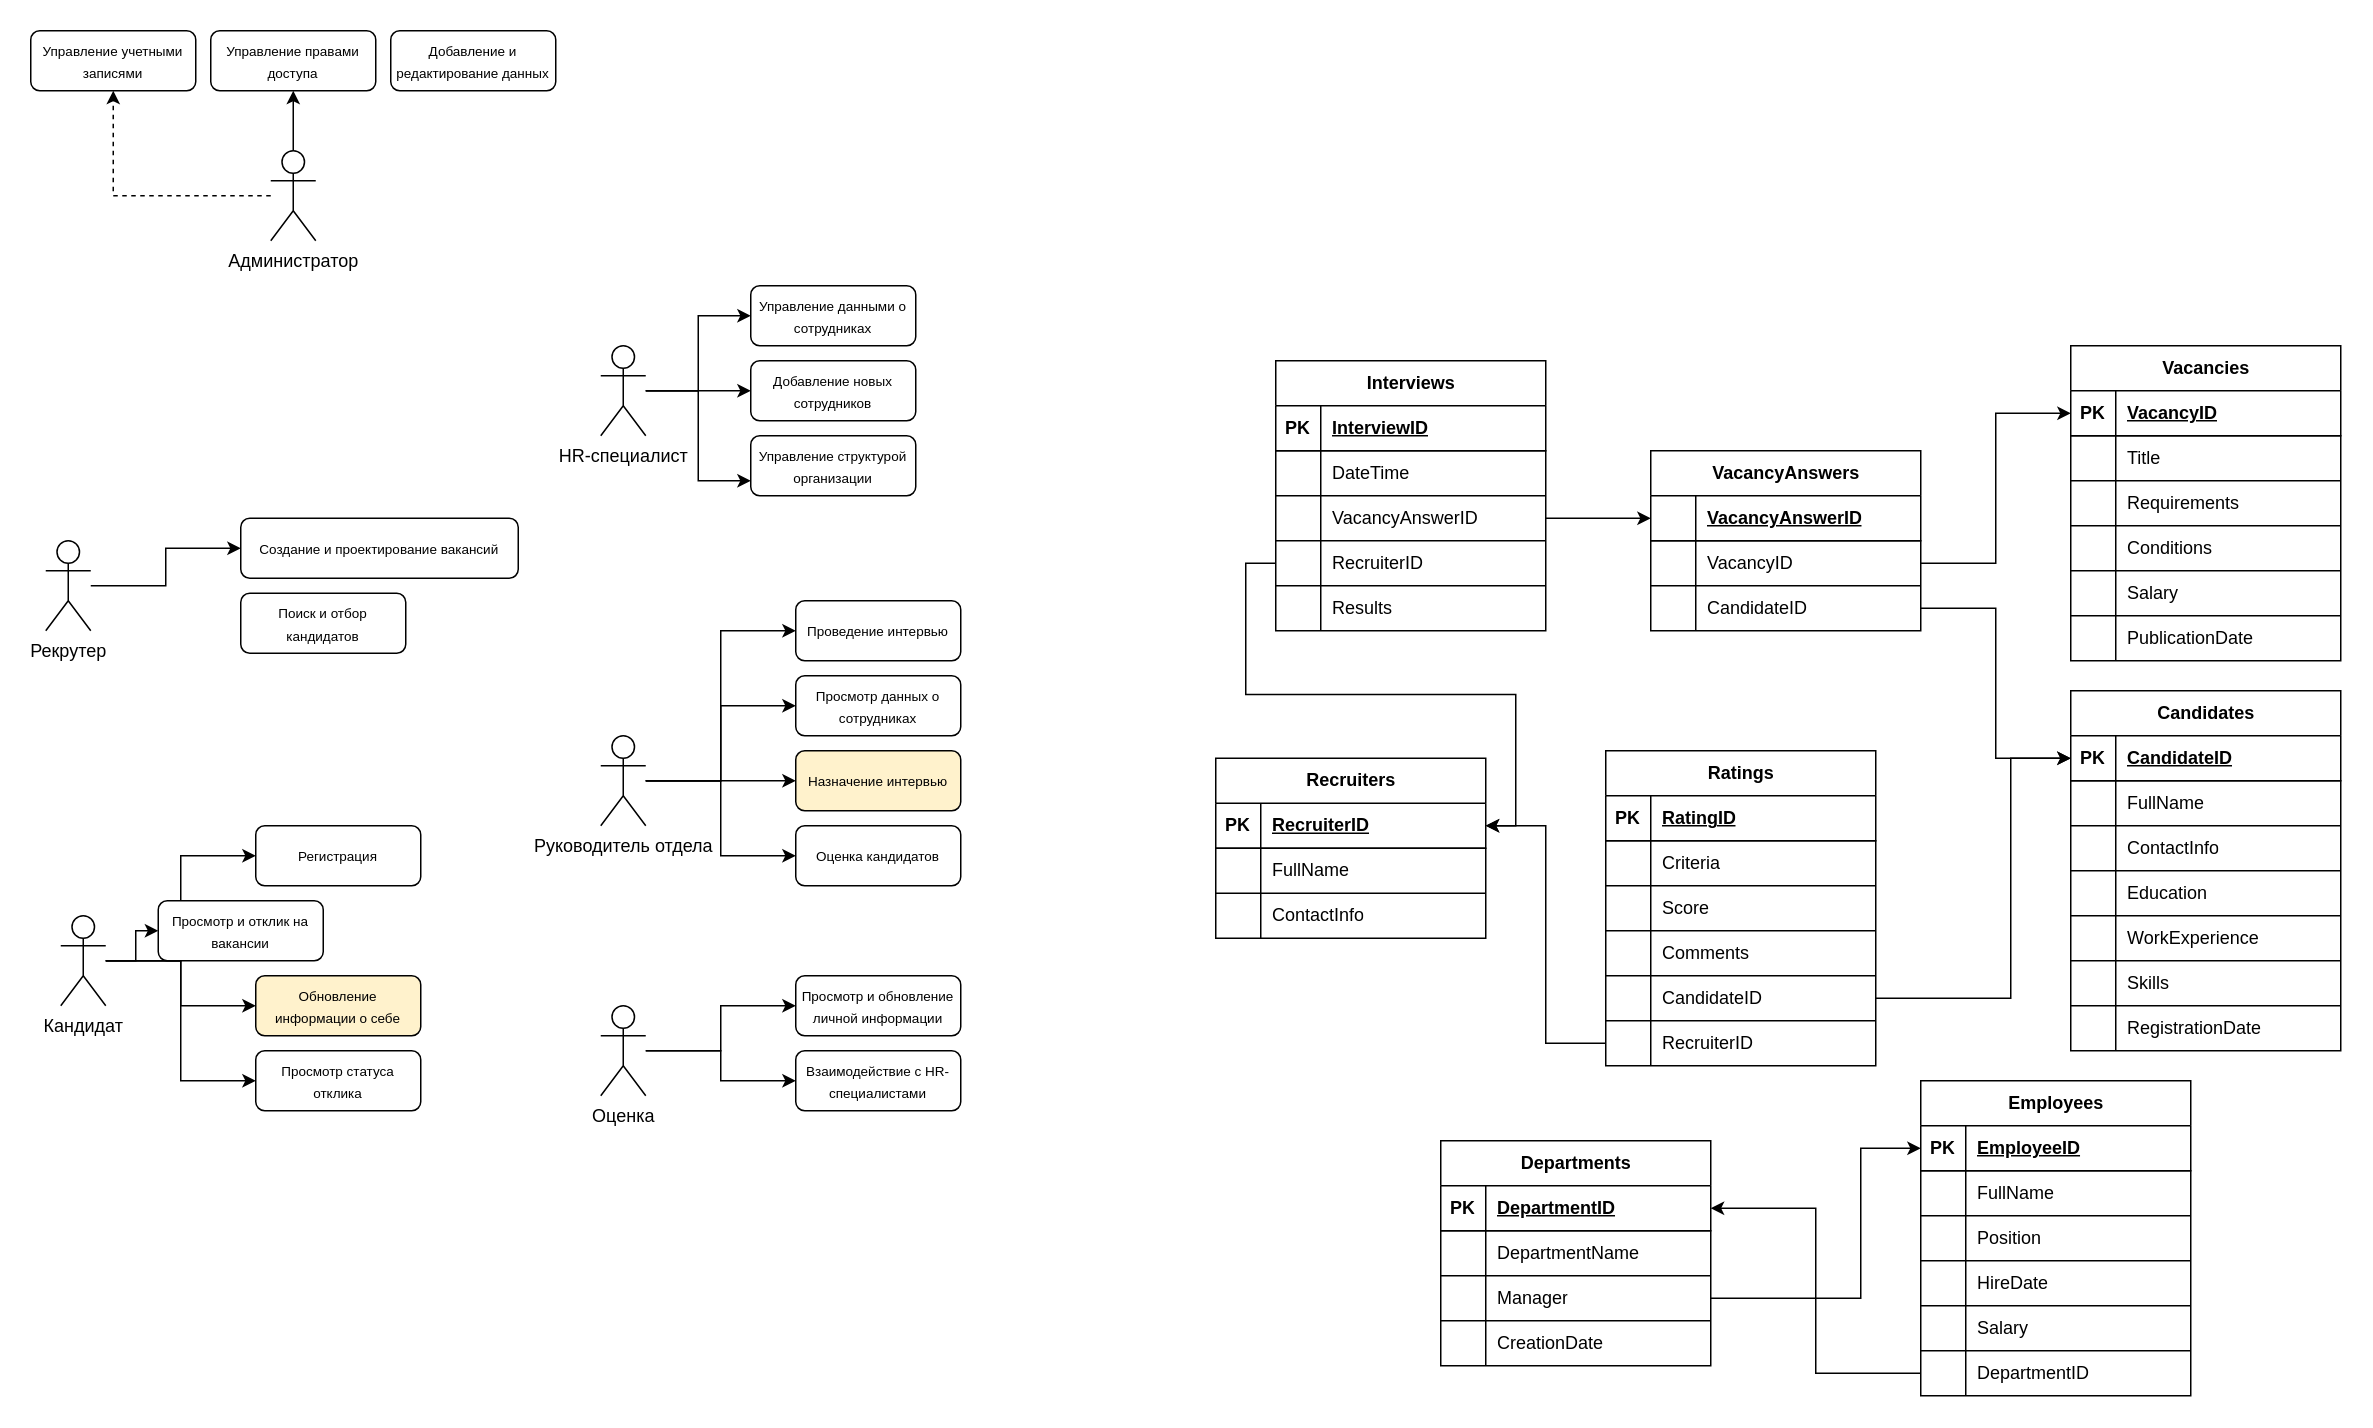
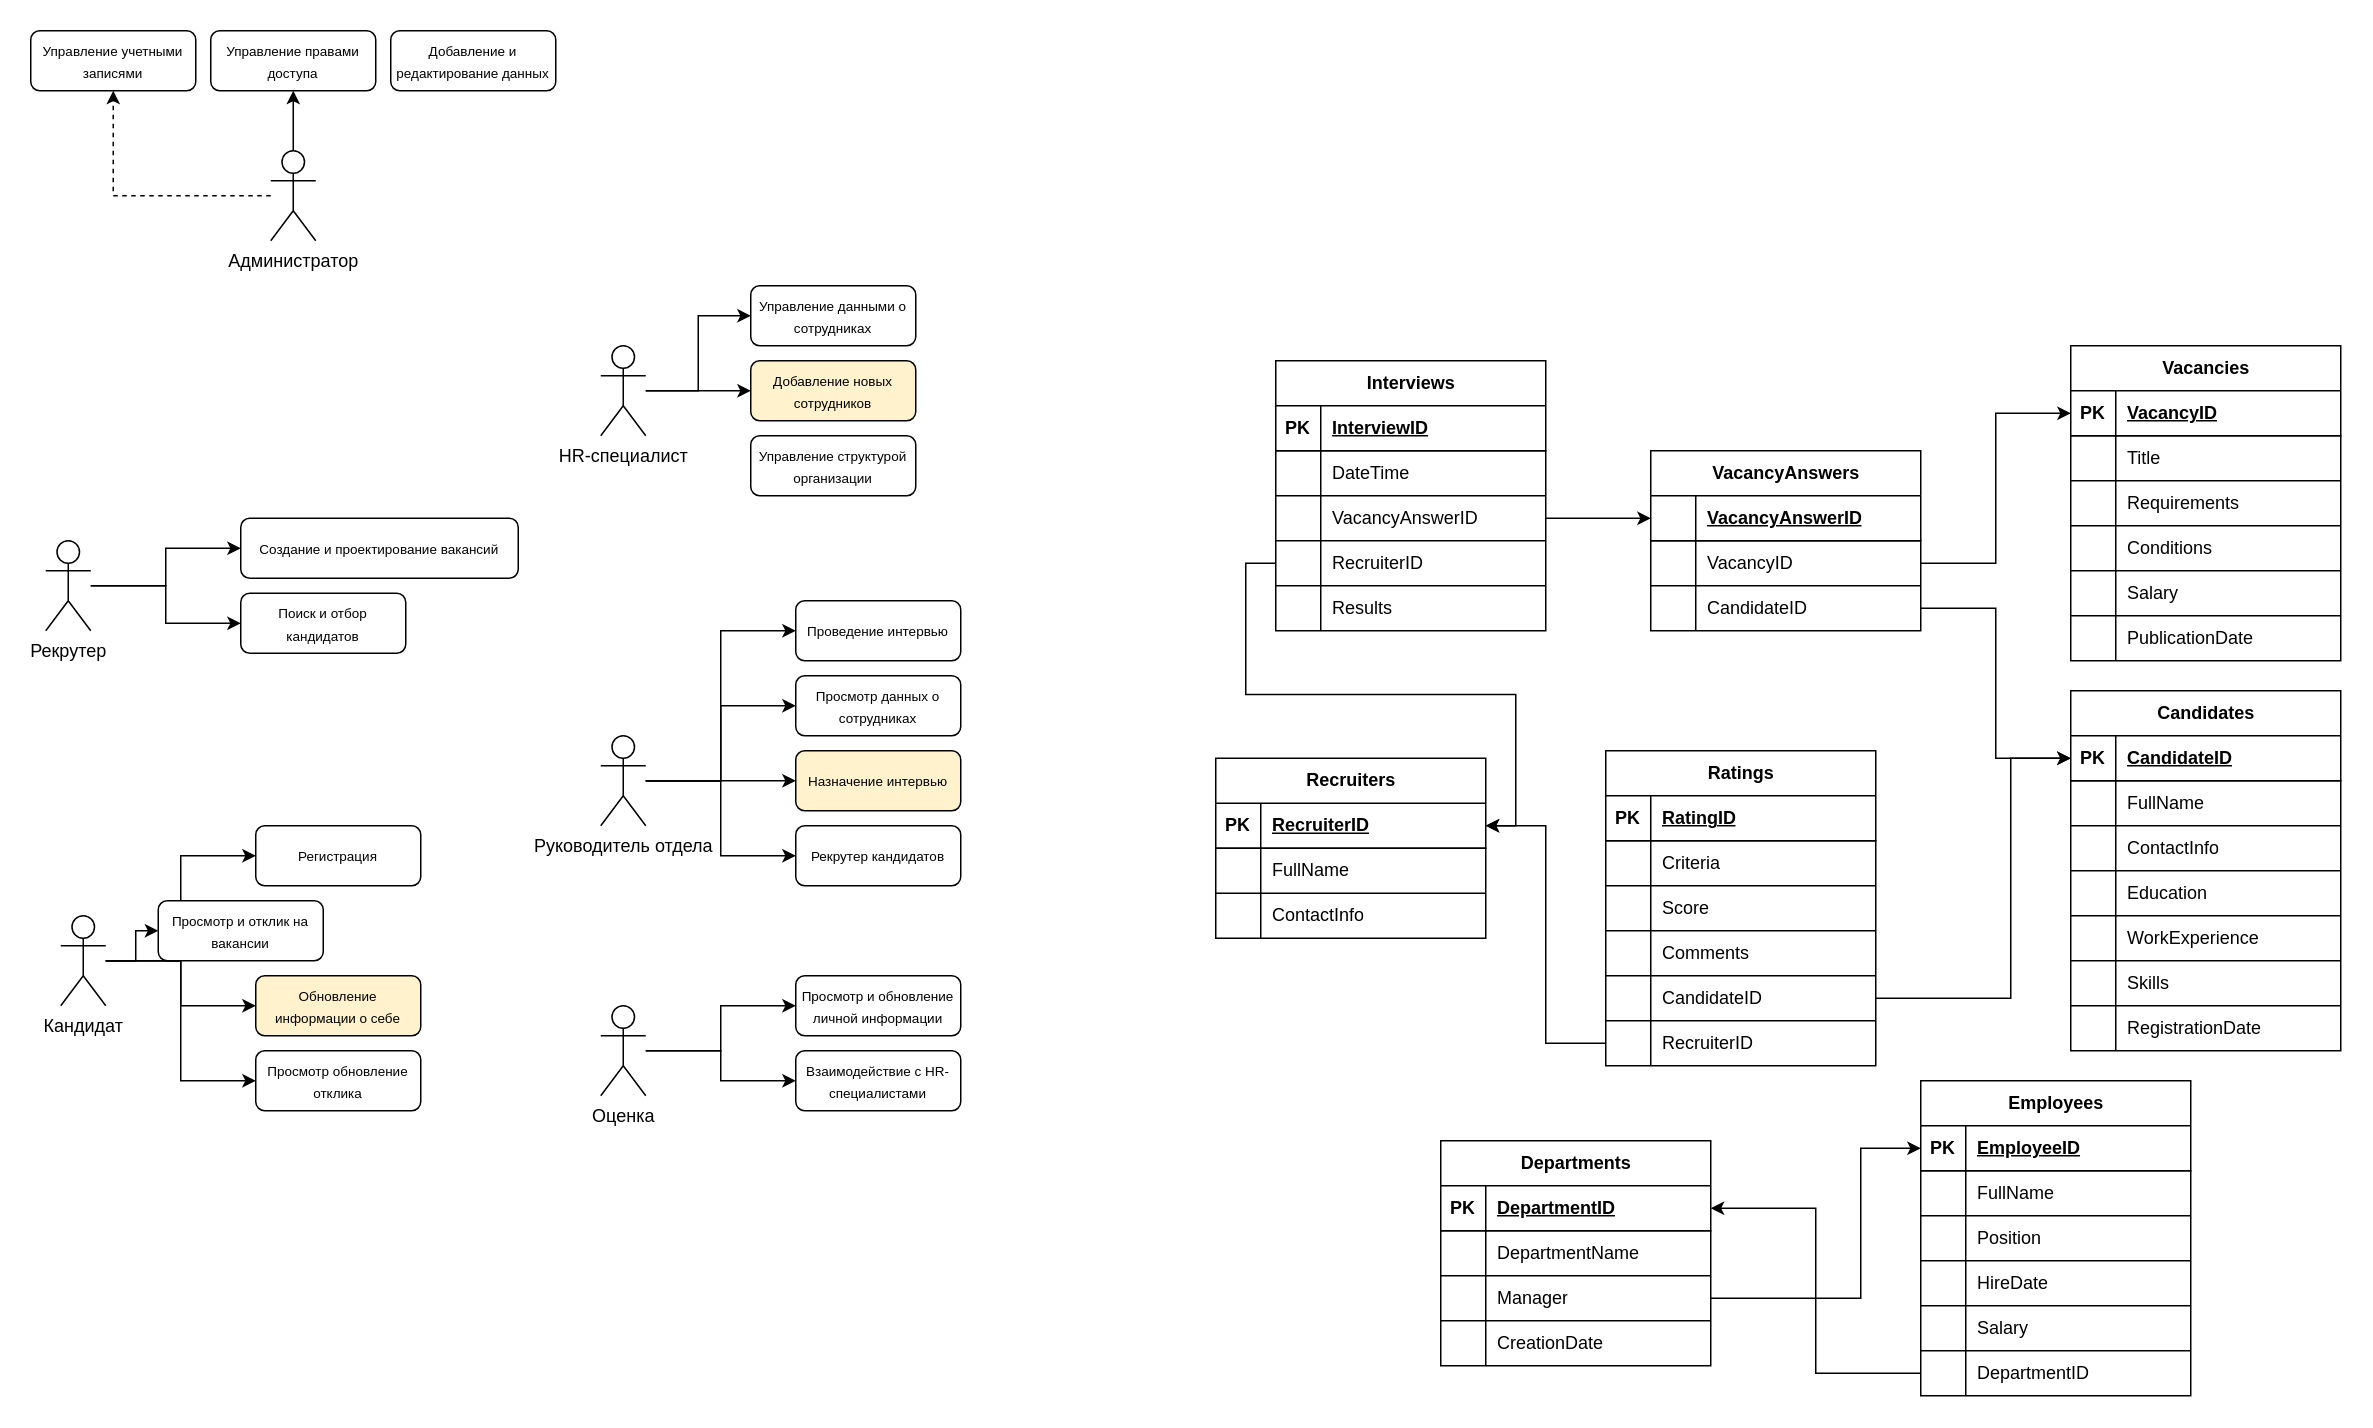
node "Добавление новых сотрудников": fillcolor #ffffff -> #fff2cc
edge "HR-специалист" -> "Управление структурой организации": removed
edge "Рекрутер" -> "Поиск и отбор кандидатов": added
node "Оценка кандидатов": label "Оценка кандидатов" -> "Рекрутер кандидатов"
node "Просмотр статуса отклика": label "Просмотр статуса отклика" -> "Просмотр обновление отклика"
